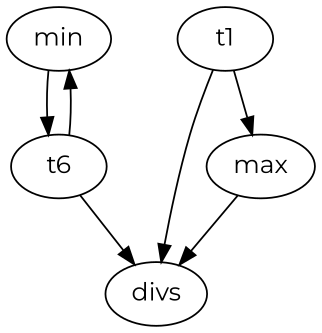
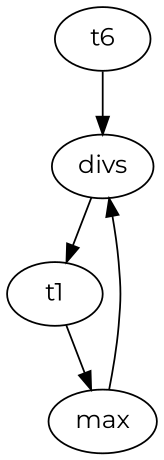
node "min": removed
edge "t1" -> "divs": reversed
